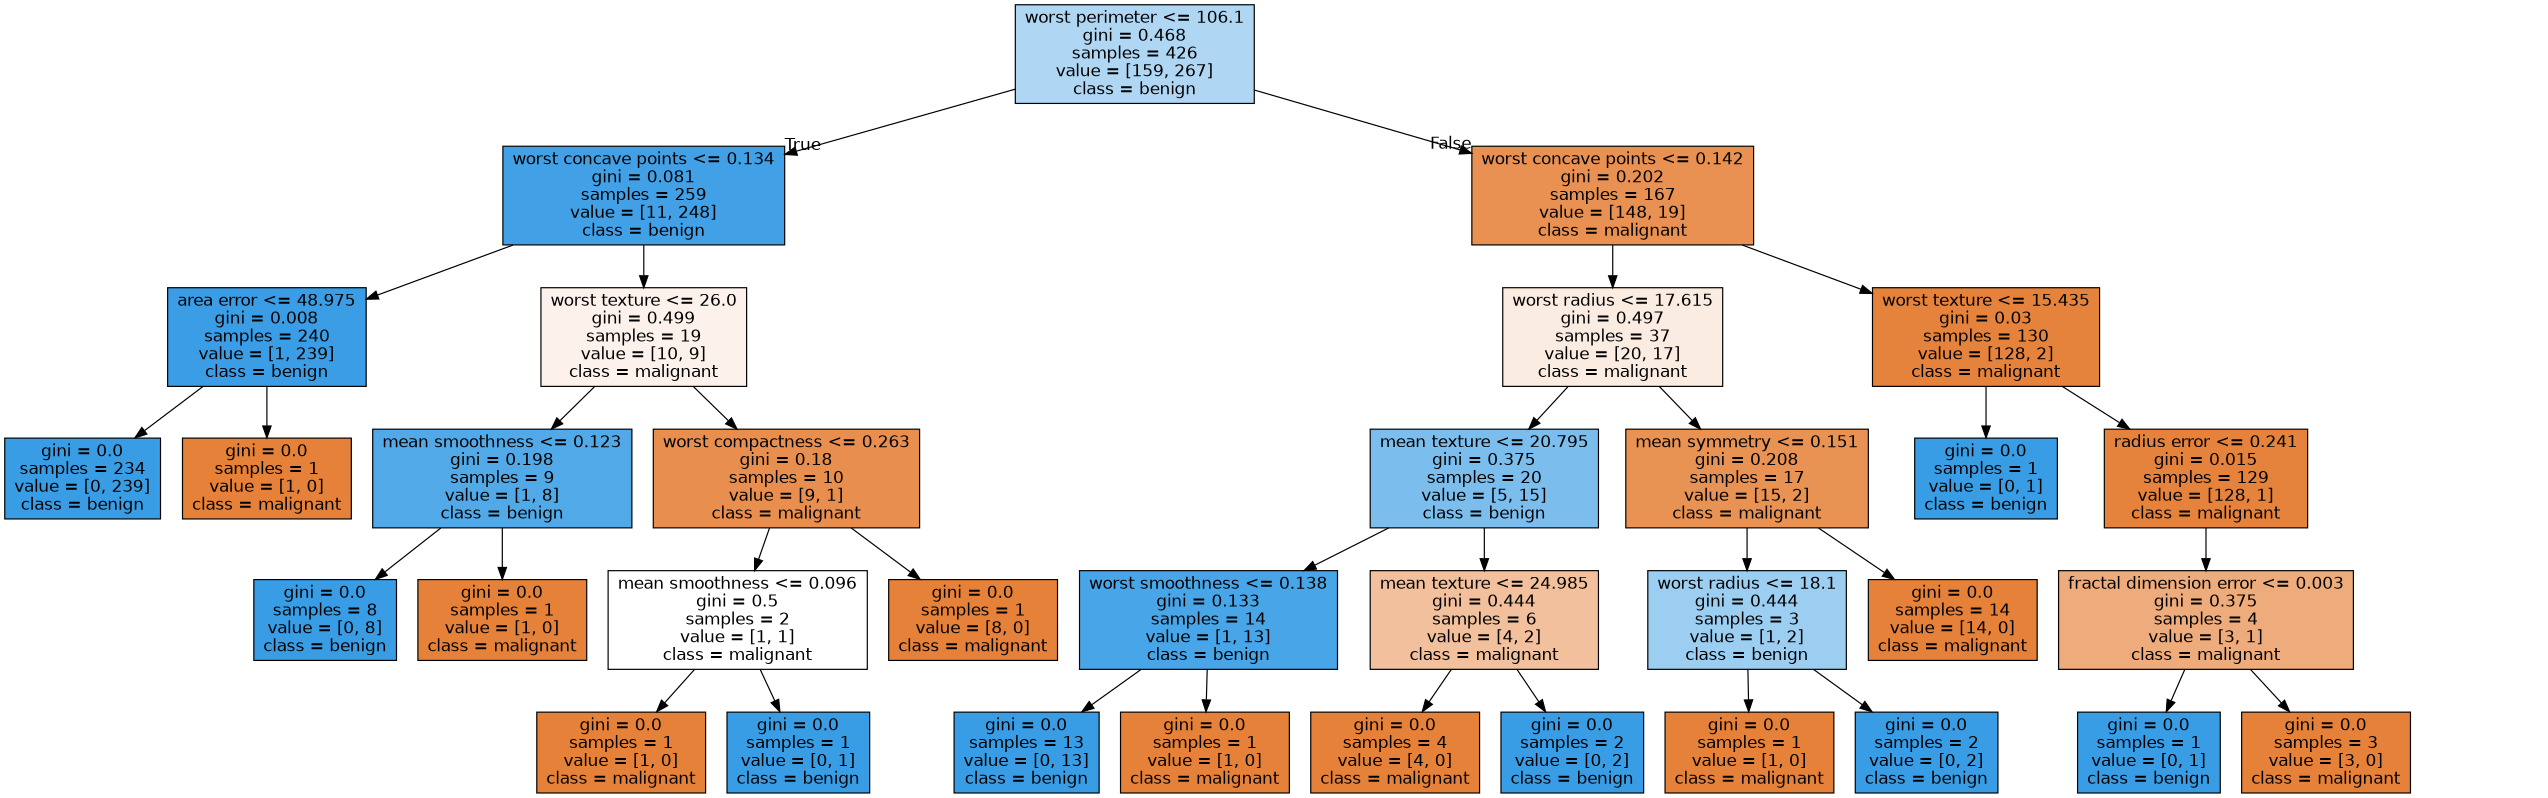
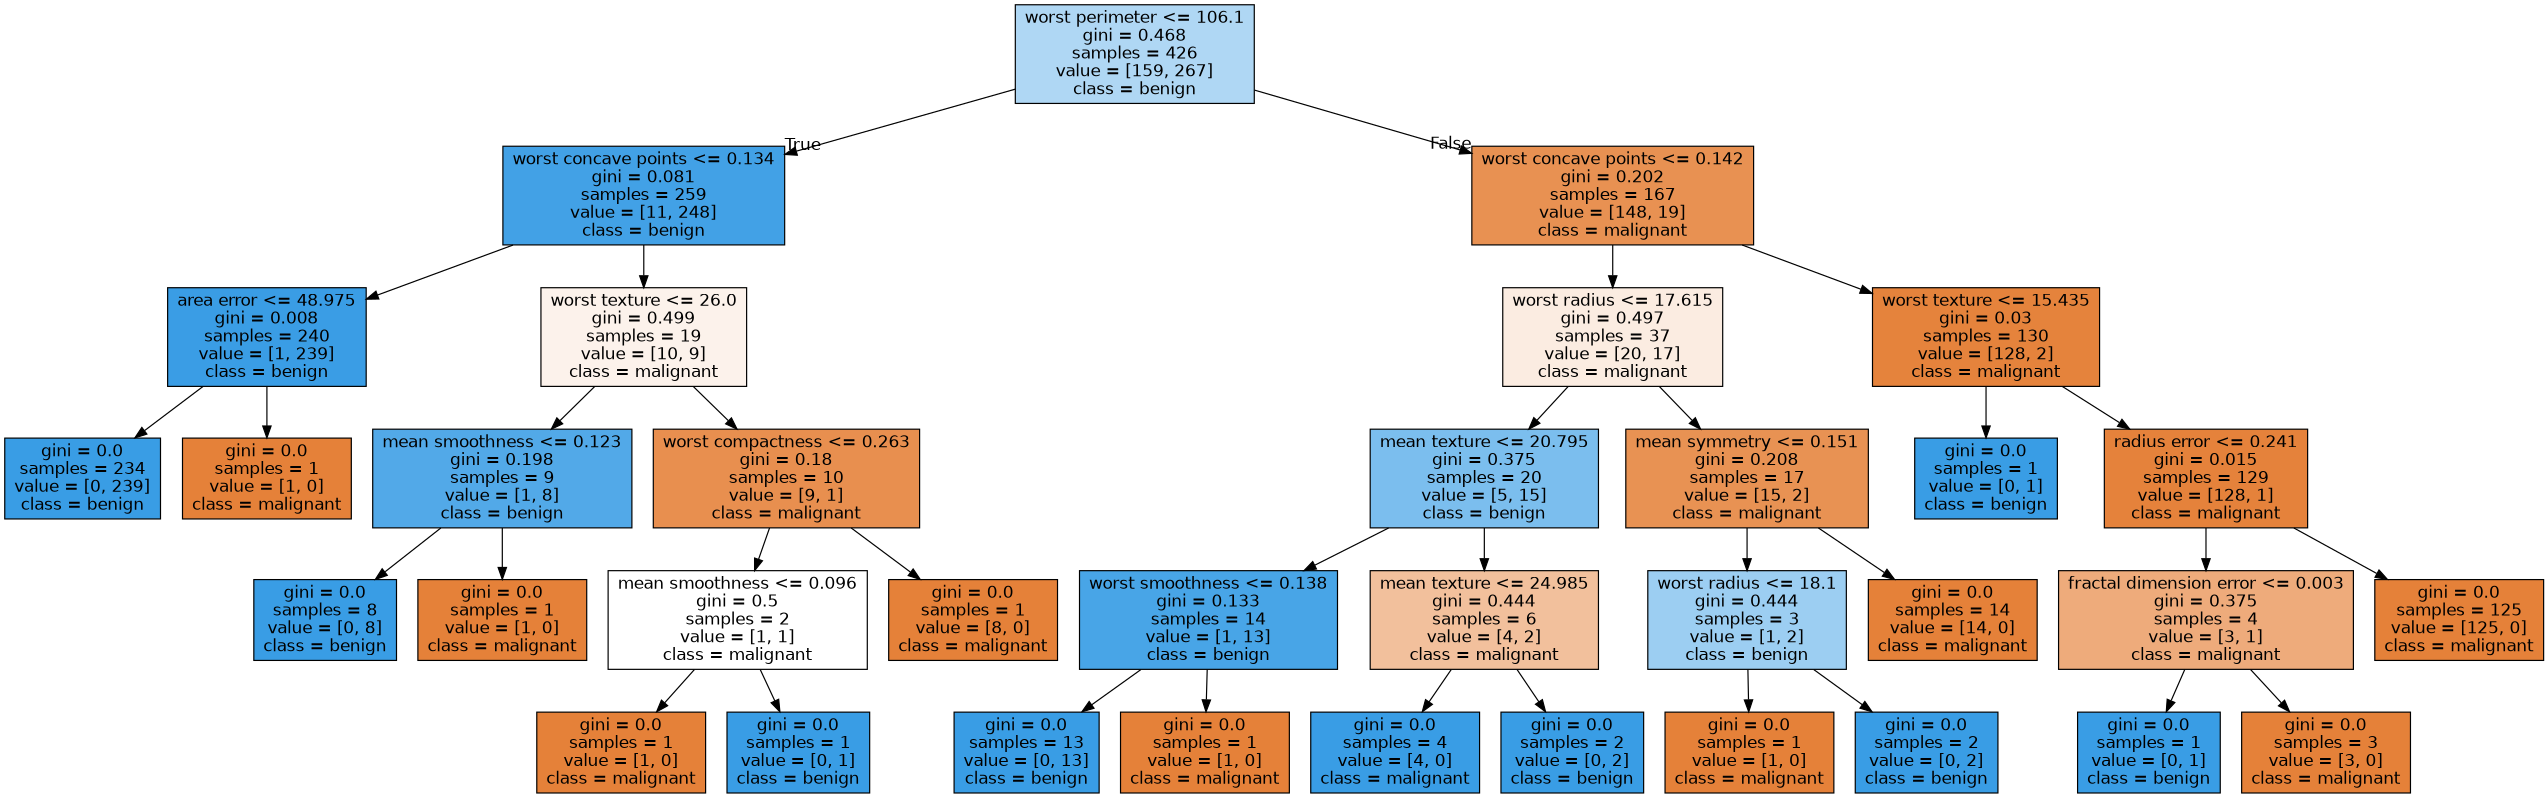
node "gini = 0.0 samples = 125 value = [125, 0] class = malignant": added
node "gini = 0.0 samples = 4 value = [4, 0] class = malignant": fillcolor #e58139 -> #399de5
